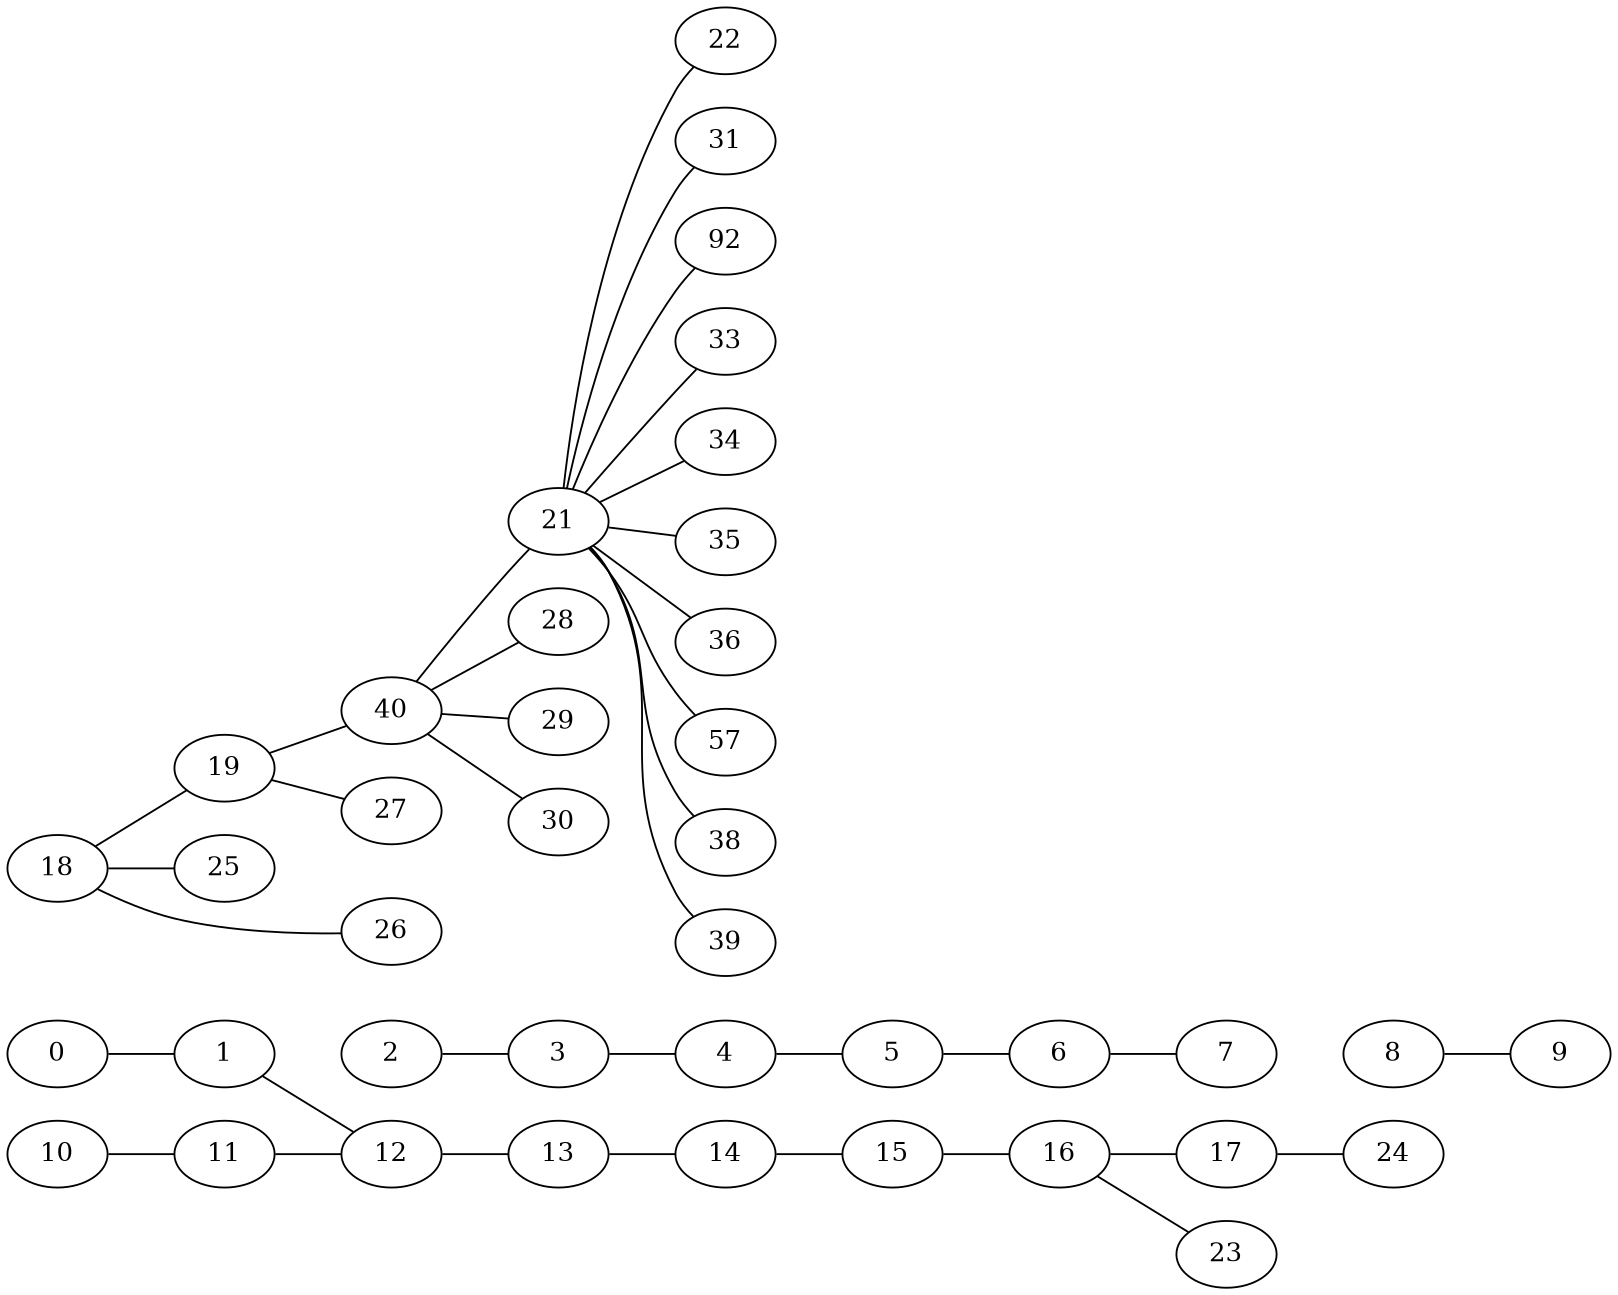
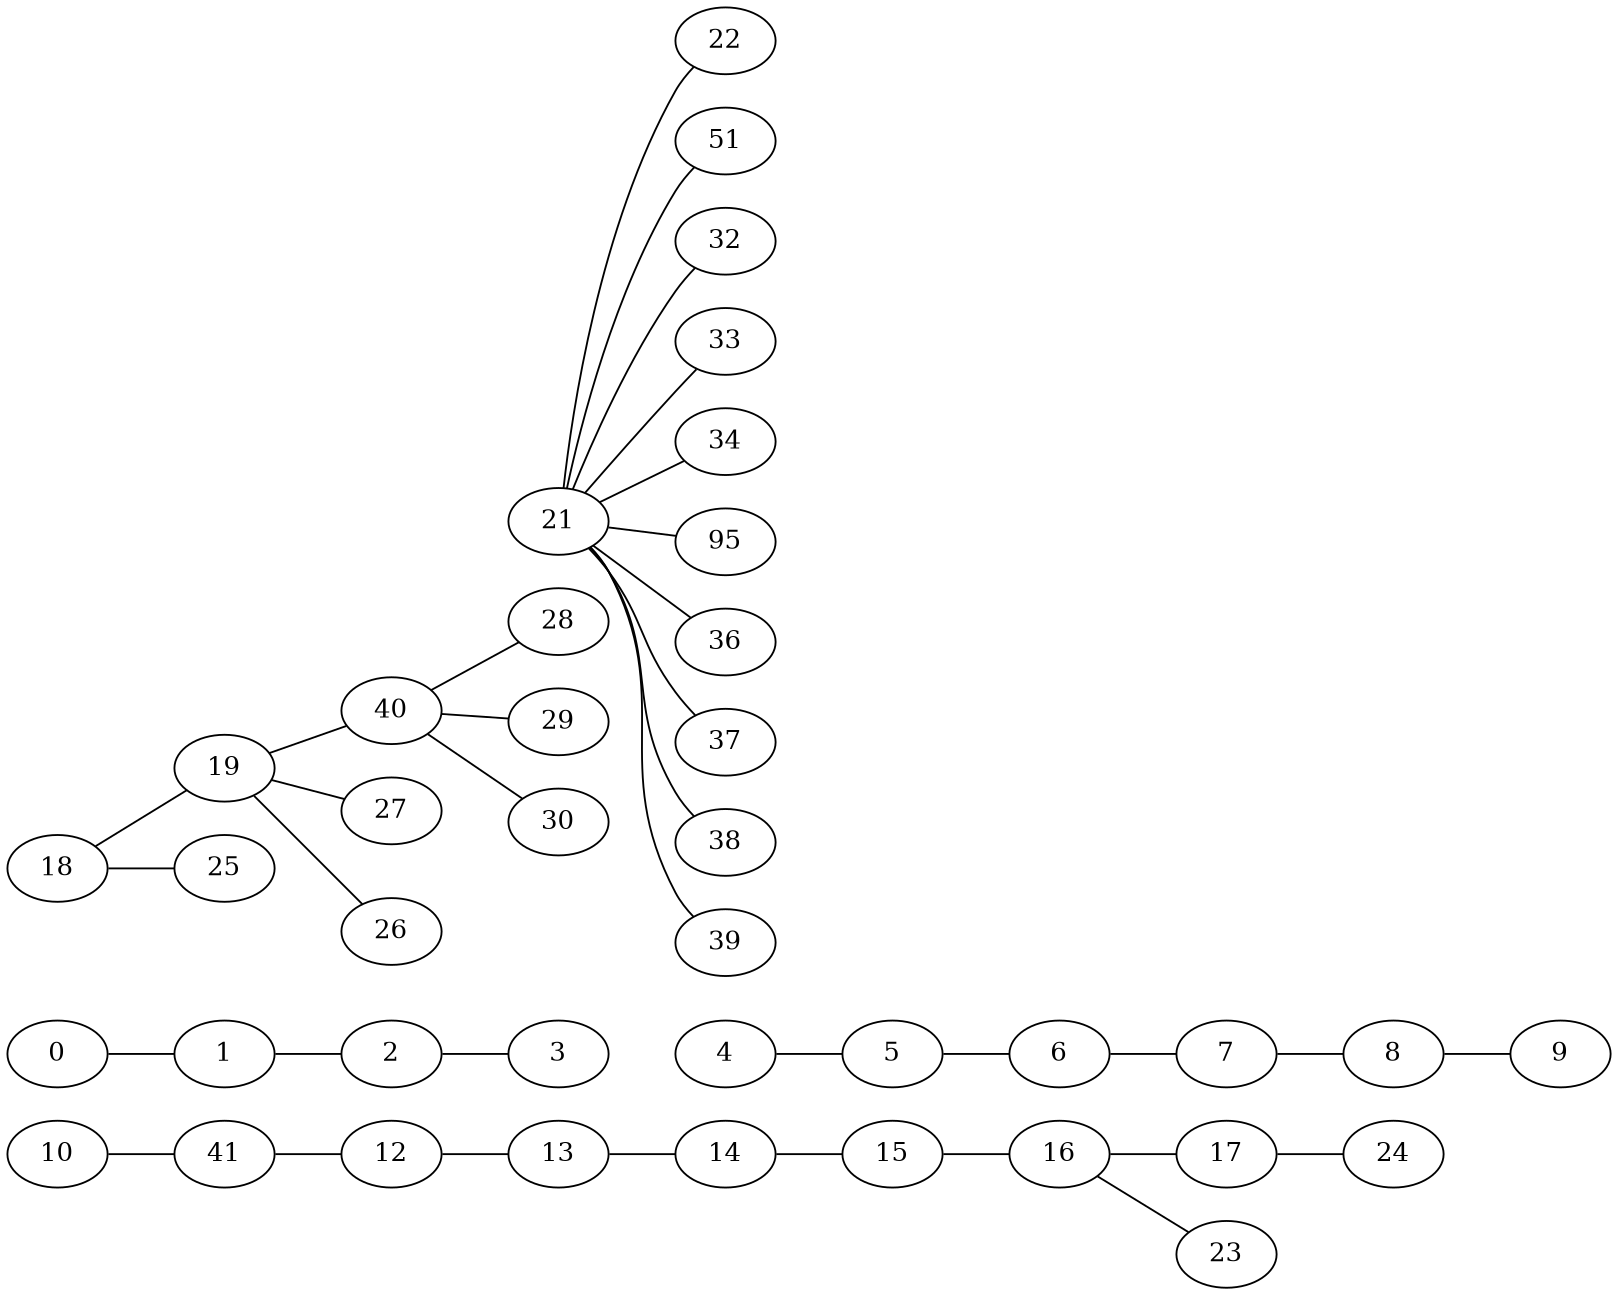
node "31": label "31" -> "51"
node "92": label "92" -> "32"
node "35": label "35" -> "95"
edge "21" -- "40": removed
node "57": label "57" -> "37"
edge "18" -- "26": now "19" -- "26"
edge "3" -- "4": removed
edge "7" -- "8": added
edge "1" -- "12": now "1" -- "2"
node "11": label "11" -> "41"
